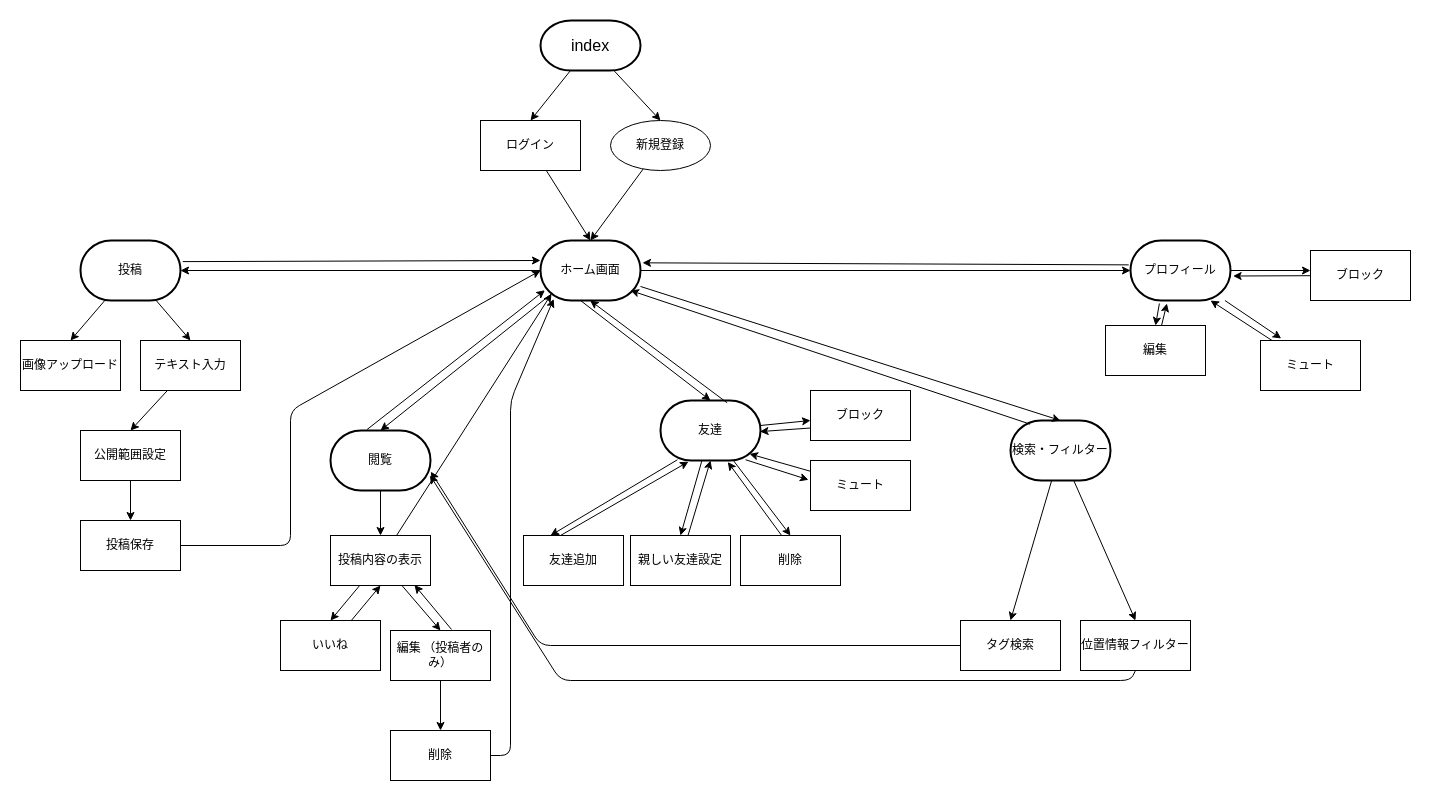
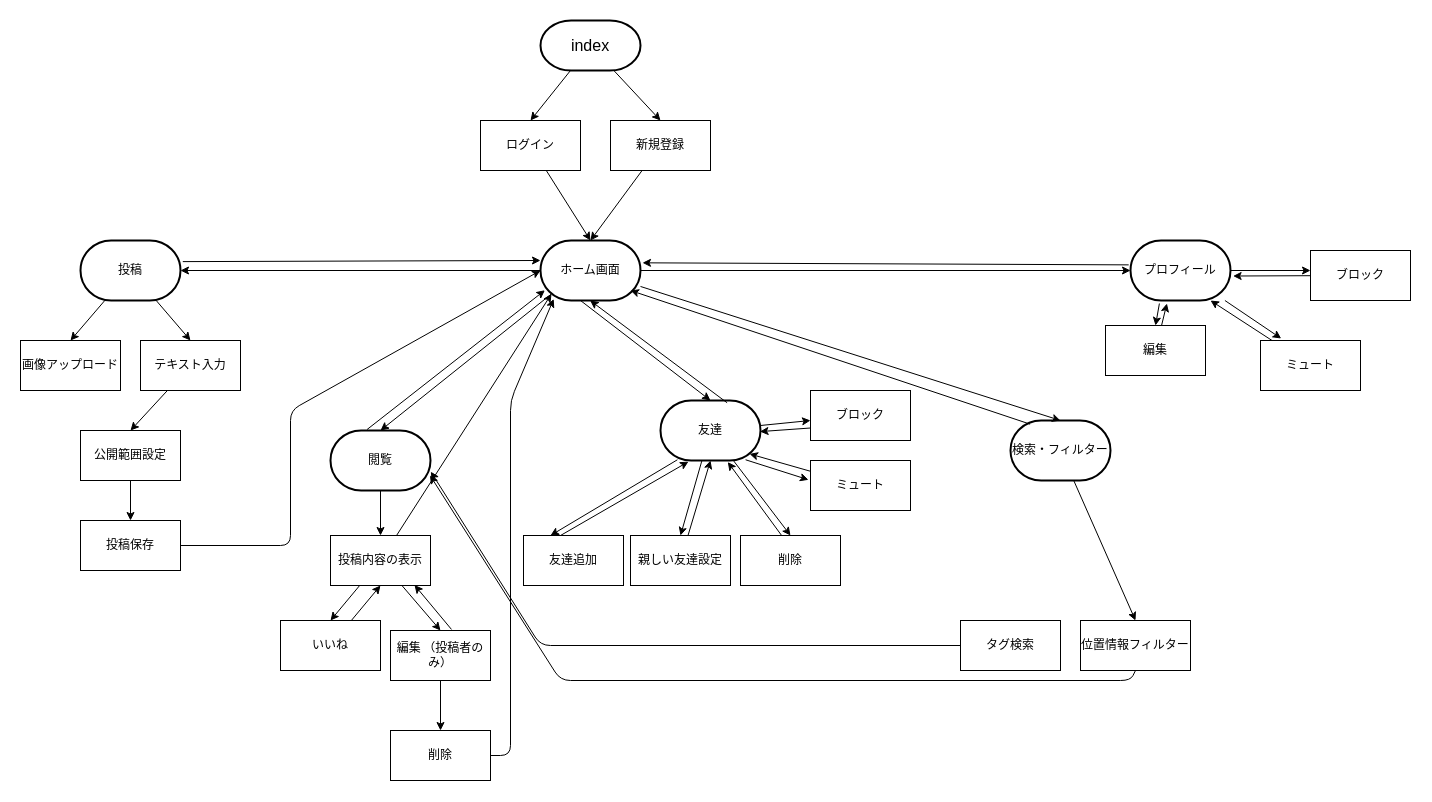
node "新規登録": shape ellipse -> rectangle
edge "検索・フィルター" -> "タグ検索": removed
